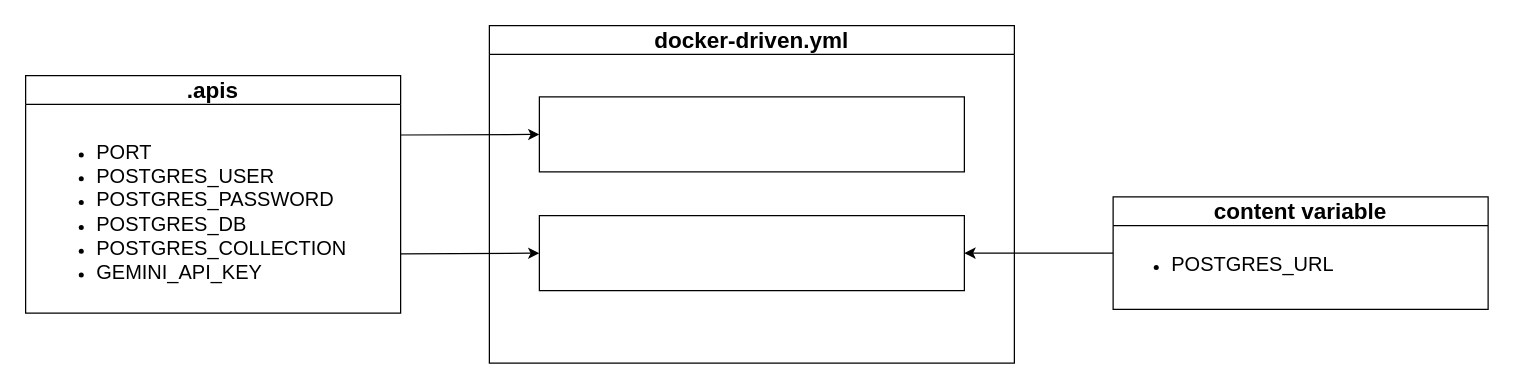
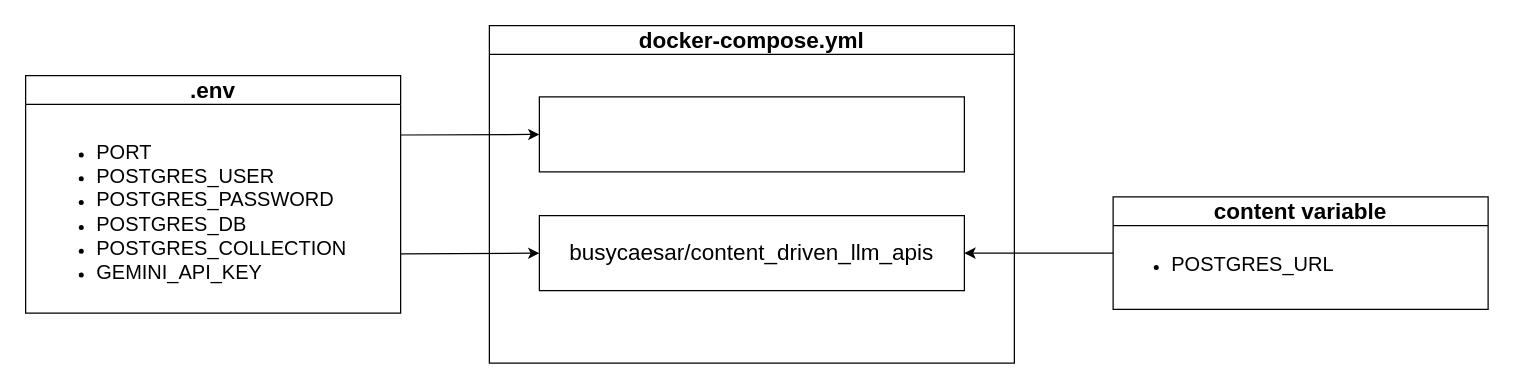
node "docker-driven.yml": label "docker-driven.yml" -> "docker-compose.yml"
node ".apis": label ".apis" -> ".env"
node "busycaesar/content_driven_llm_apis": added
